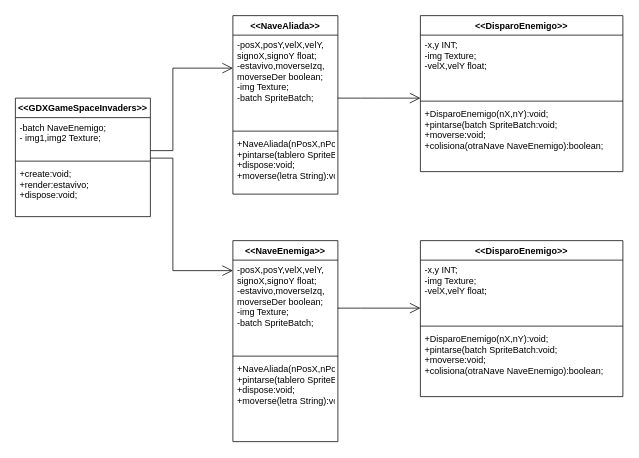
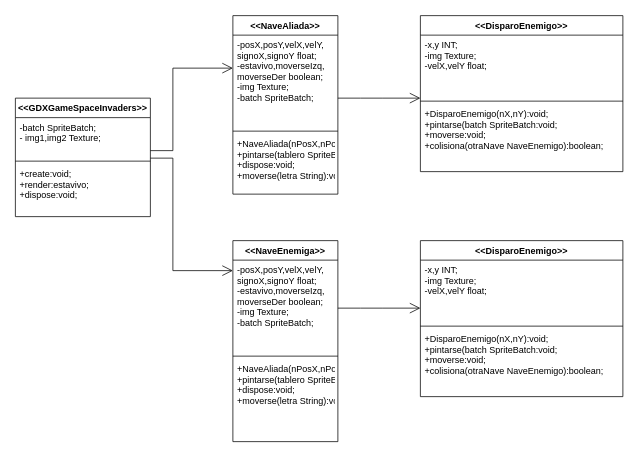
node "-batch NaveEnemigo; - img1,img2 Texture;": label "-batch NaveEnemigo; - img1,img2 Texture;" -> "-batch SpriteBatch; - img1,img2 Texture;"
